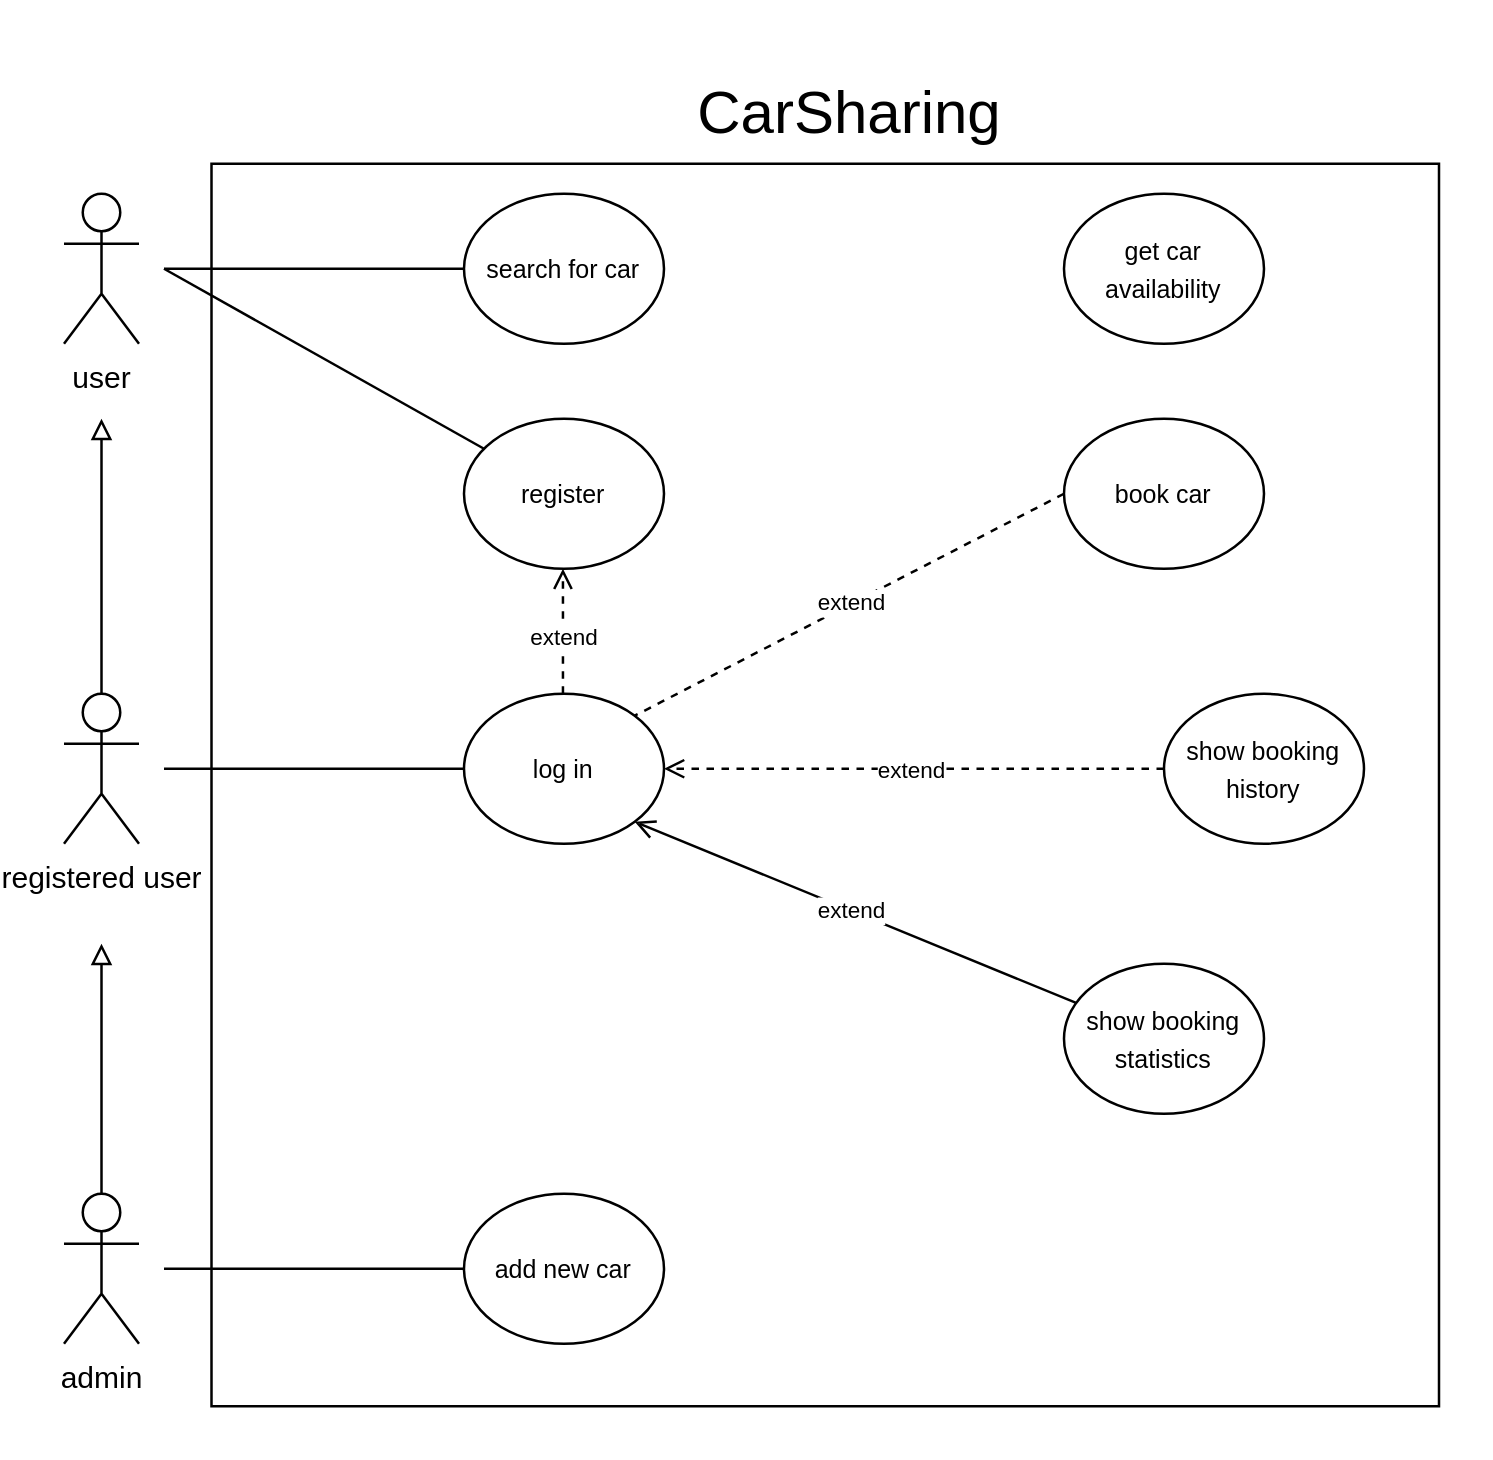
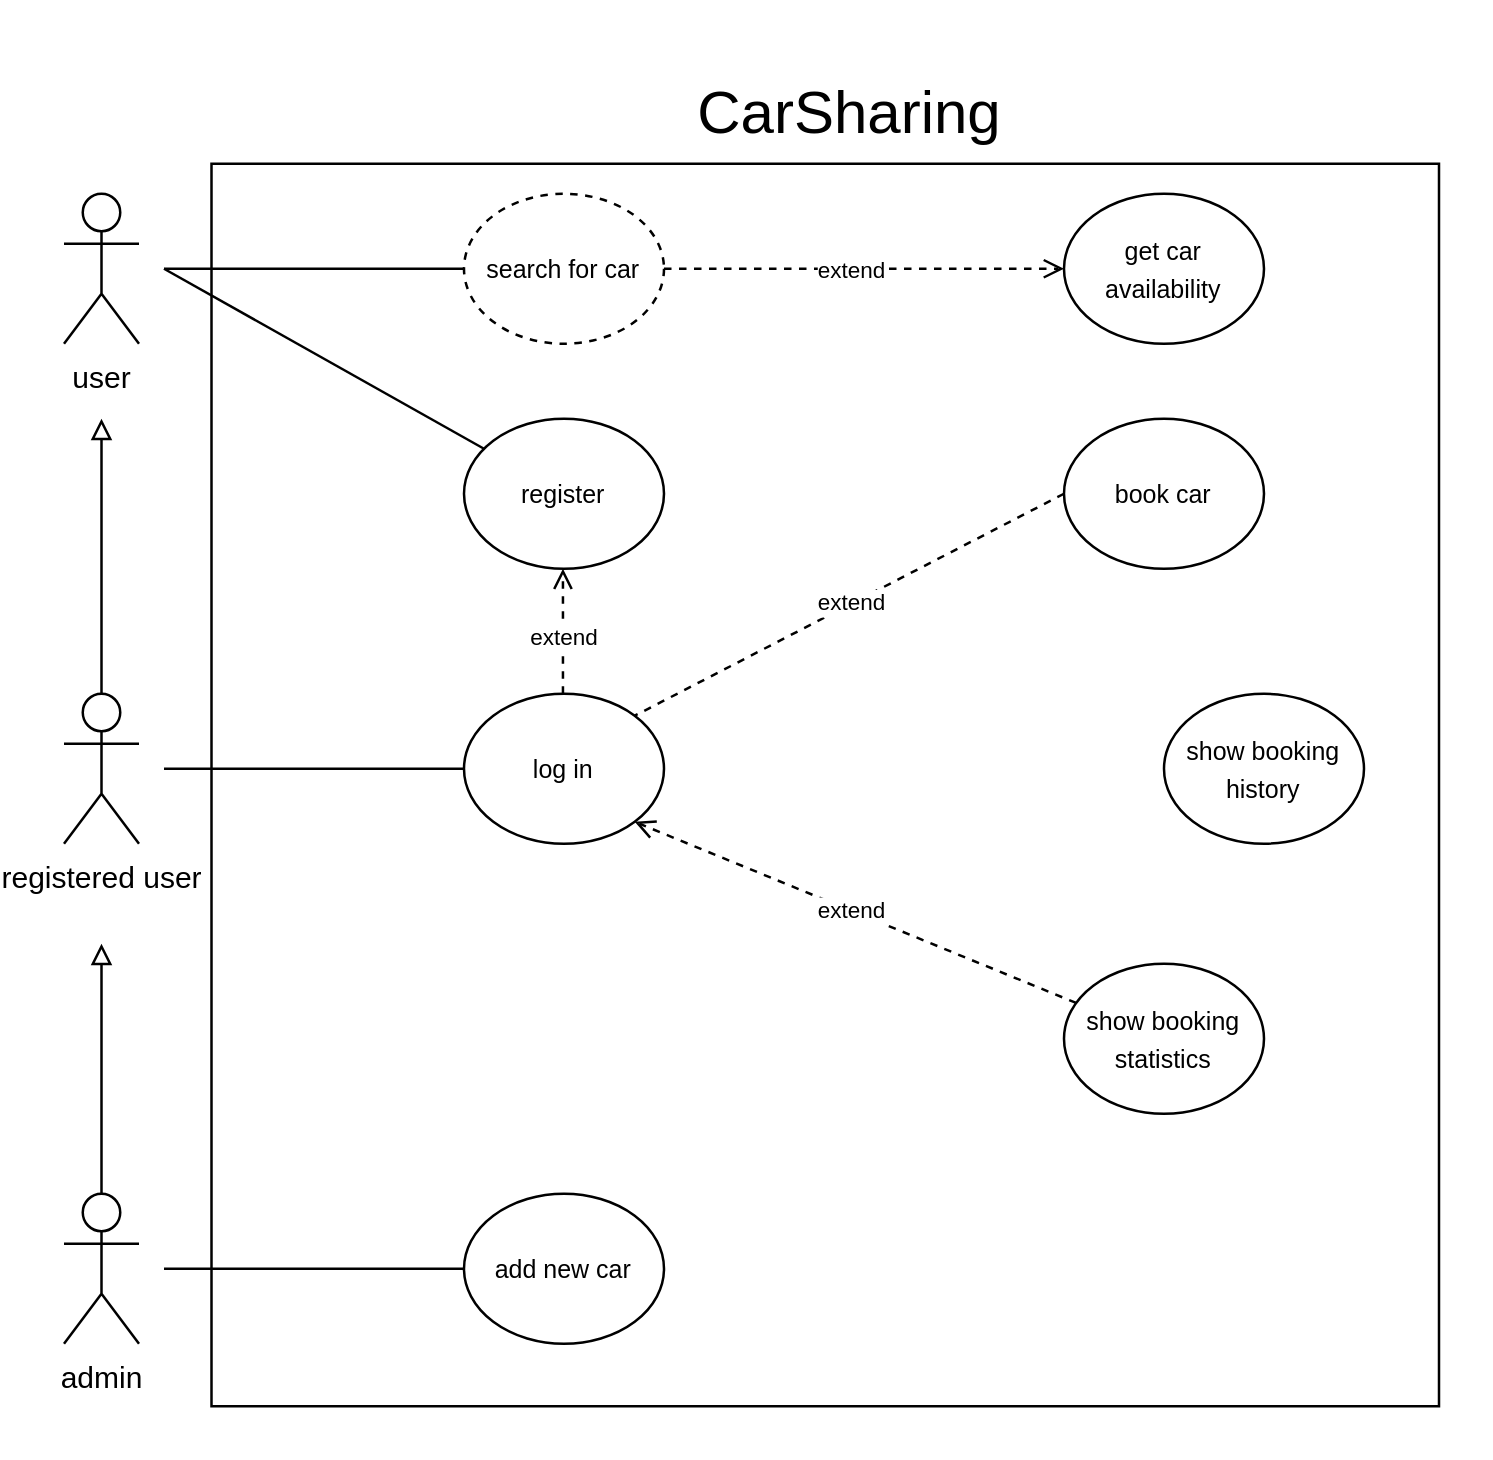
node "search for car": style solid -> dashed
edge "search for car" -> "get car availability": added, label "extend"
edge "show booking history" -> "log in": removed, label "extend"
edge "show booking statistics" -> "log in": style solid -> dashed
